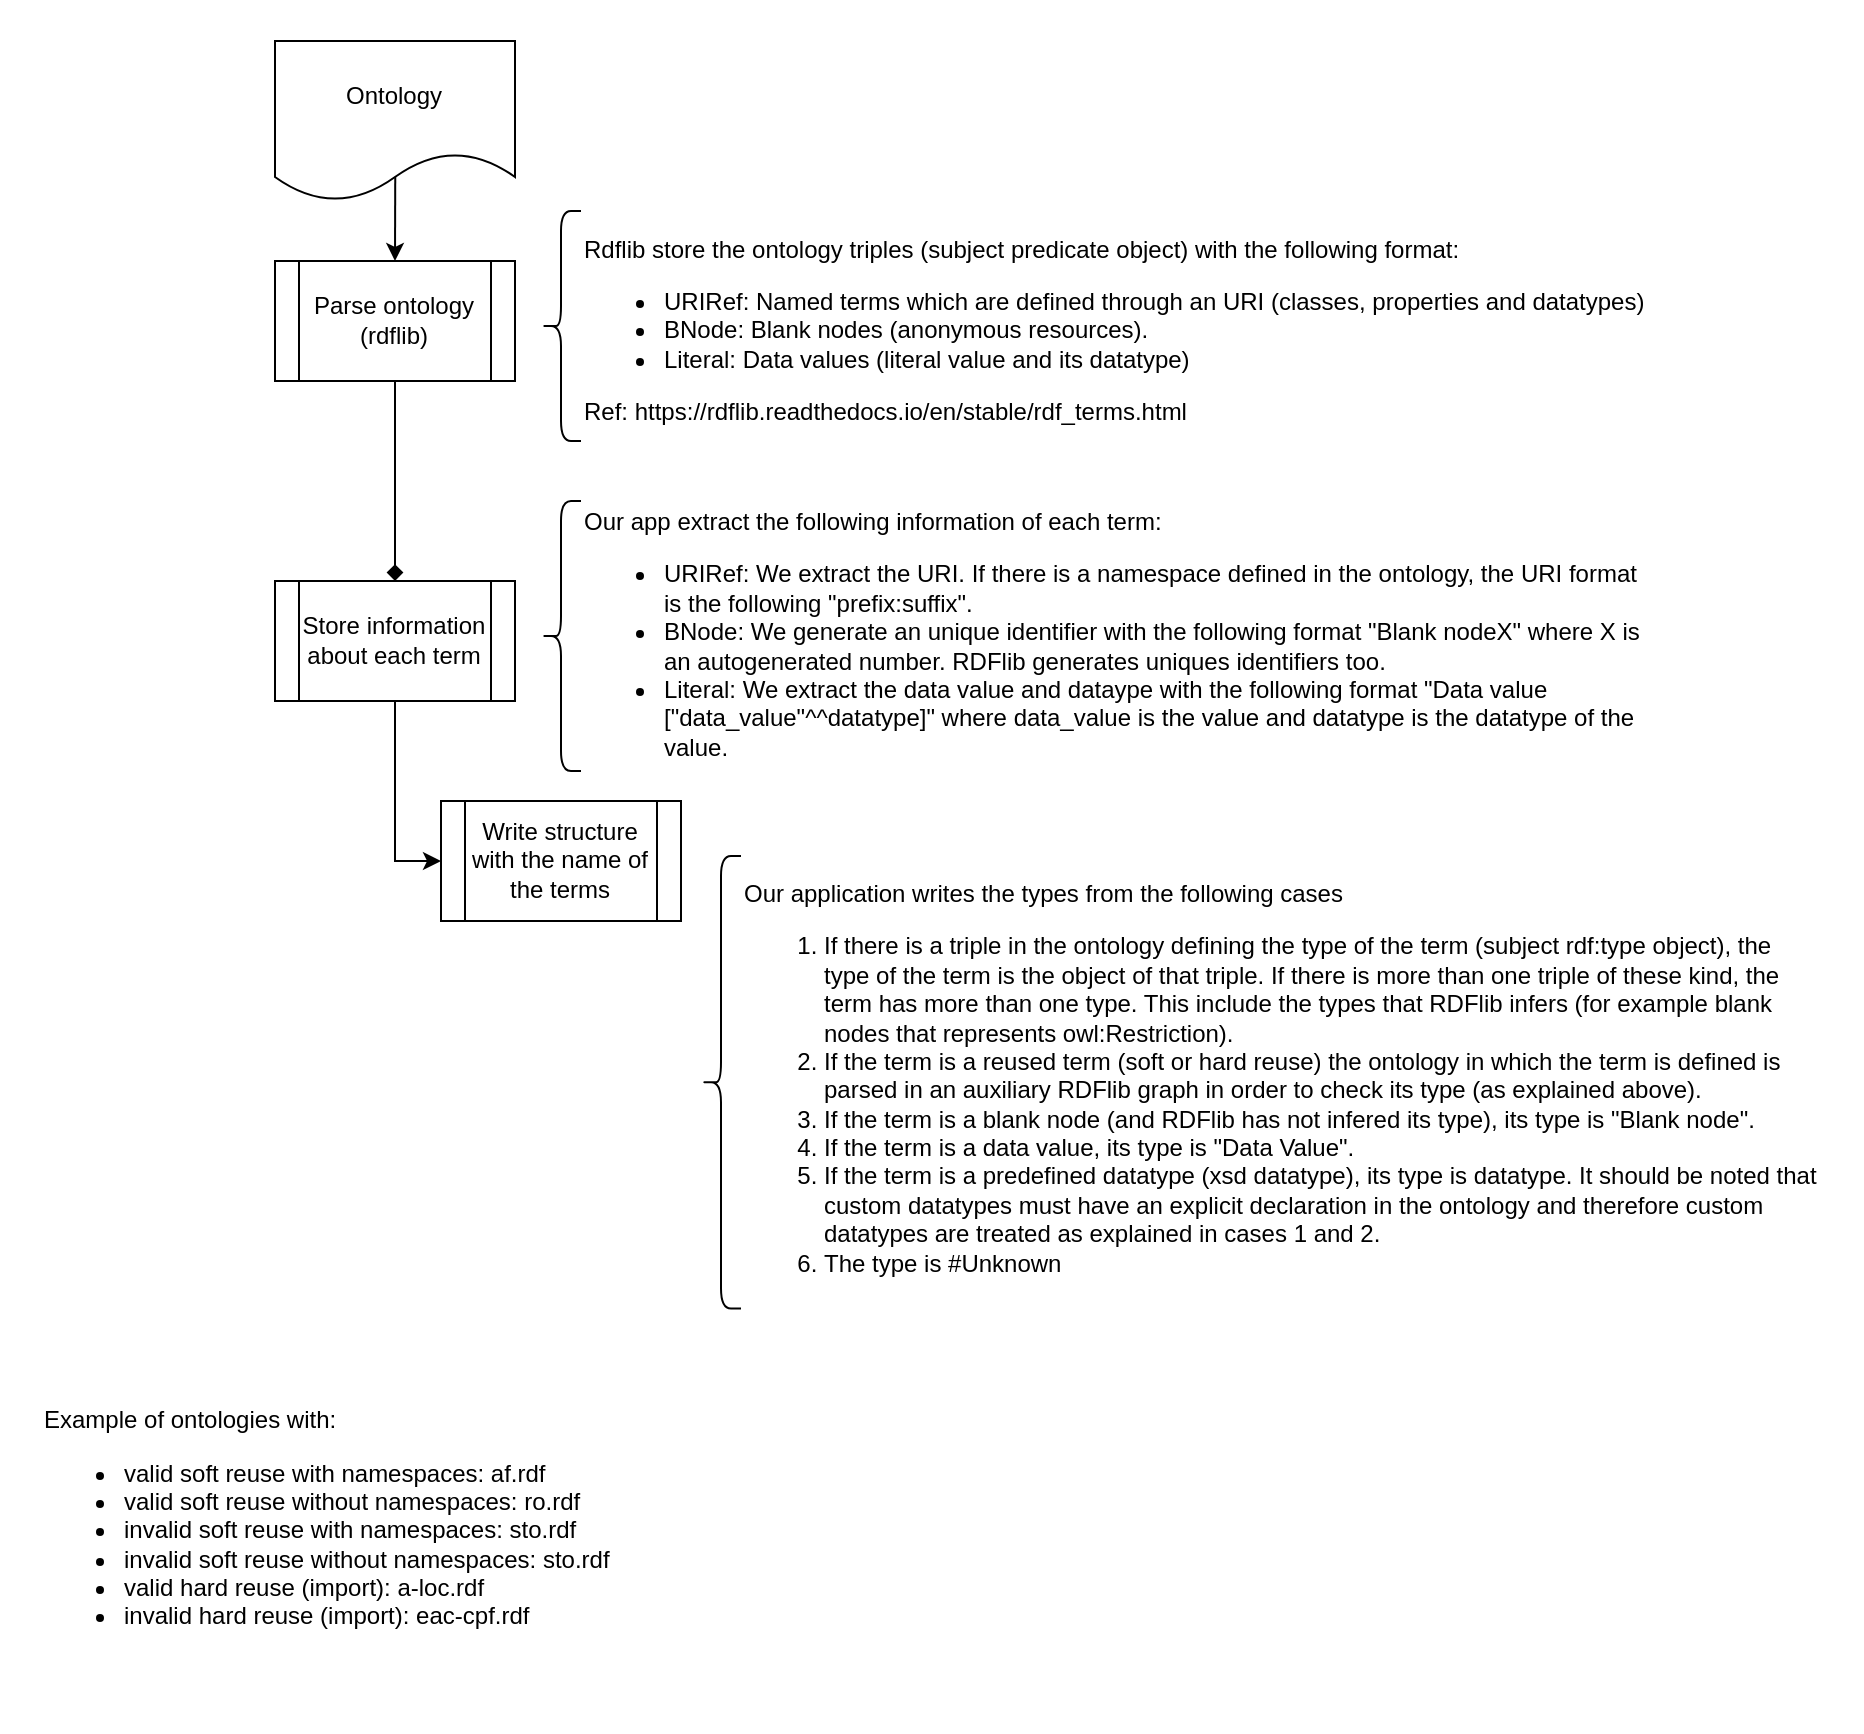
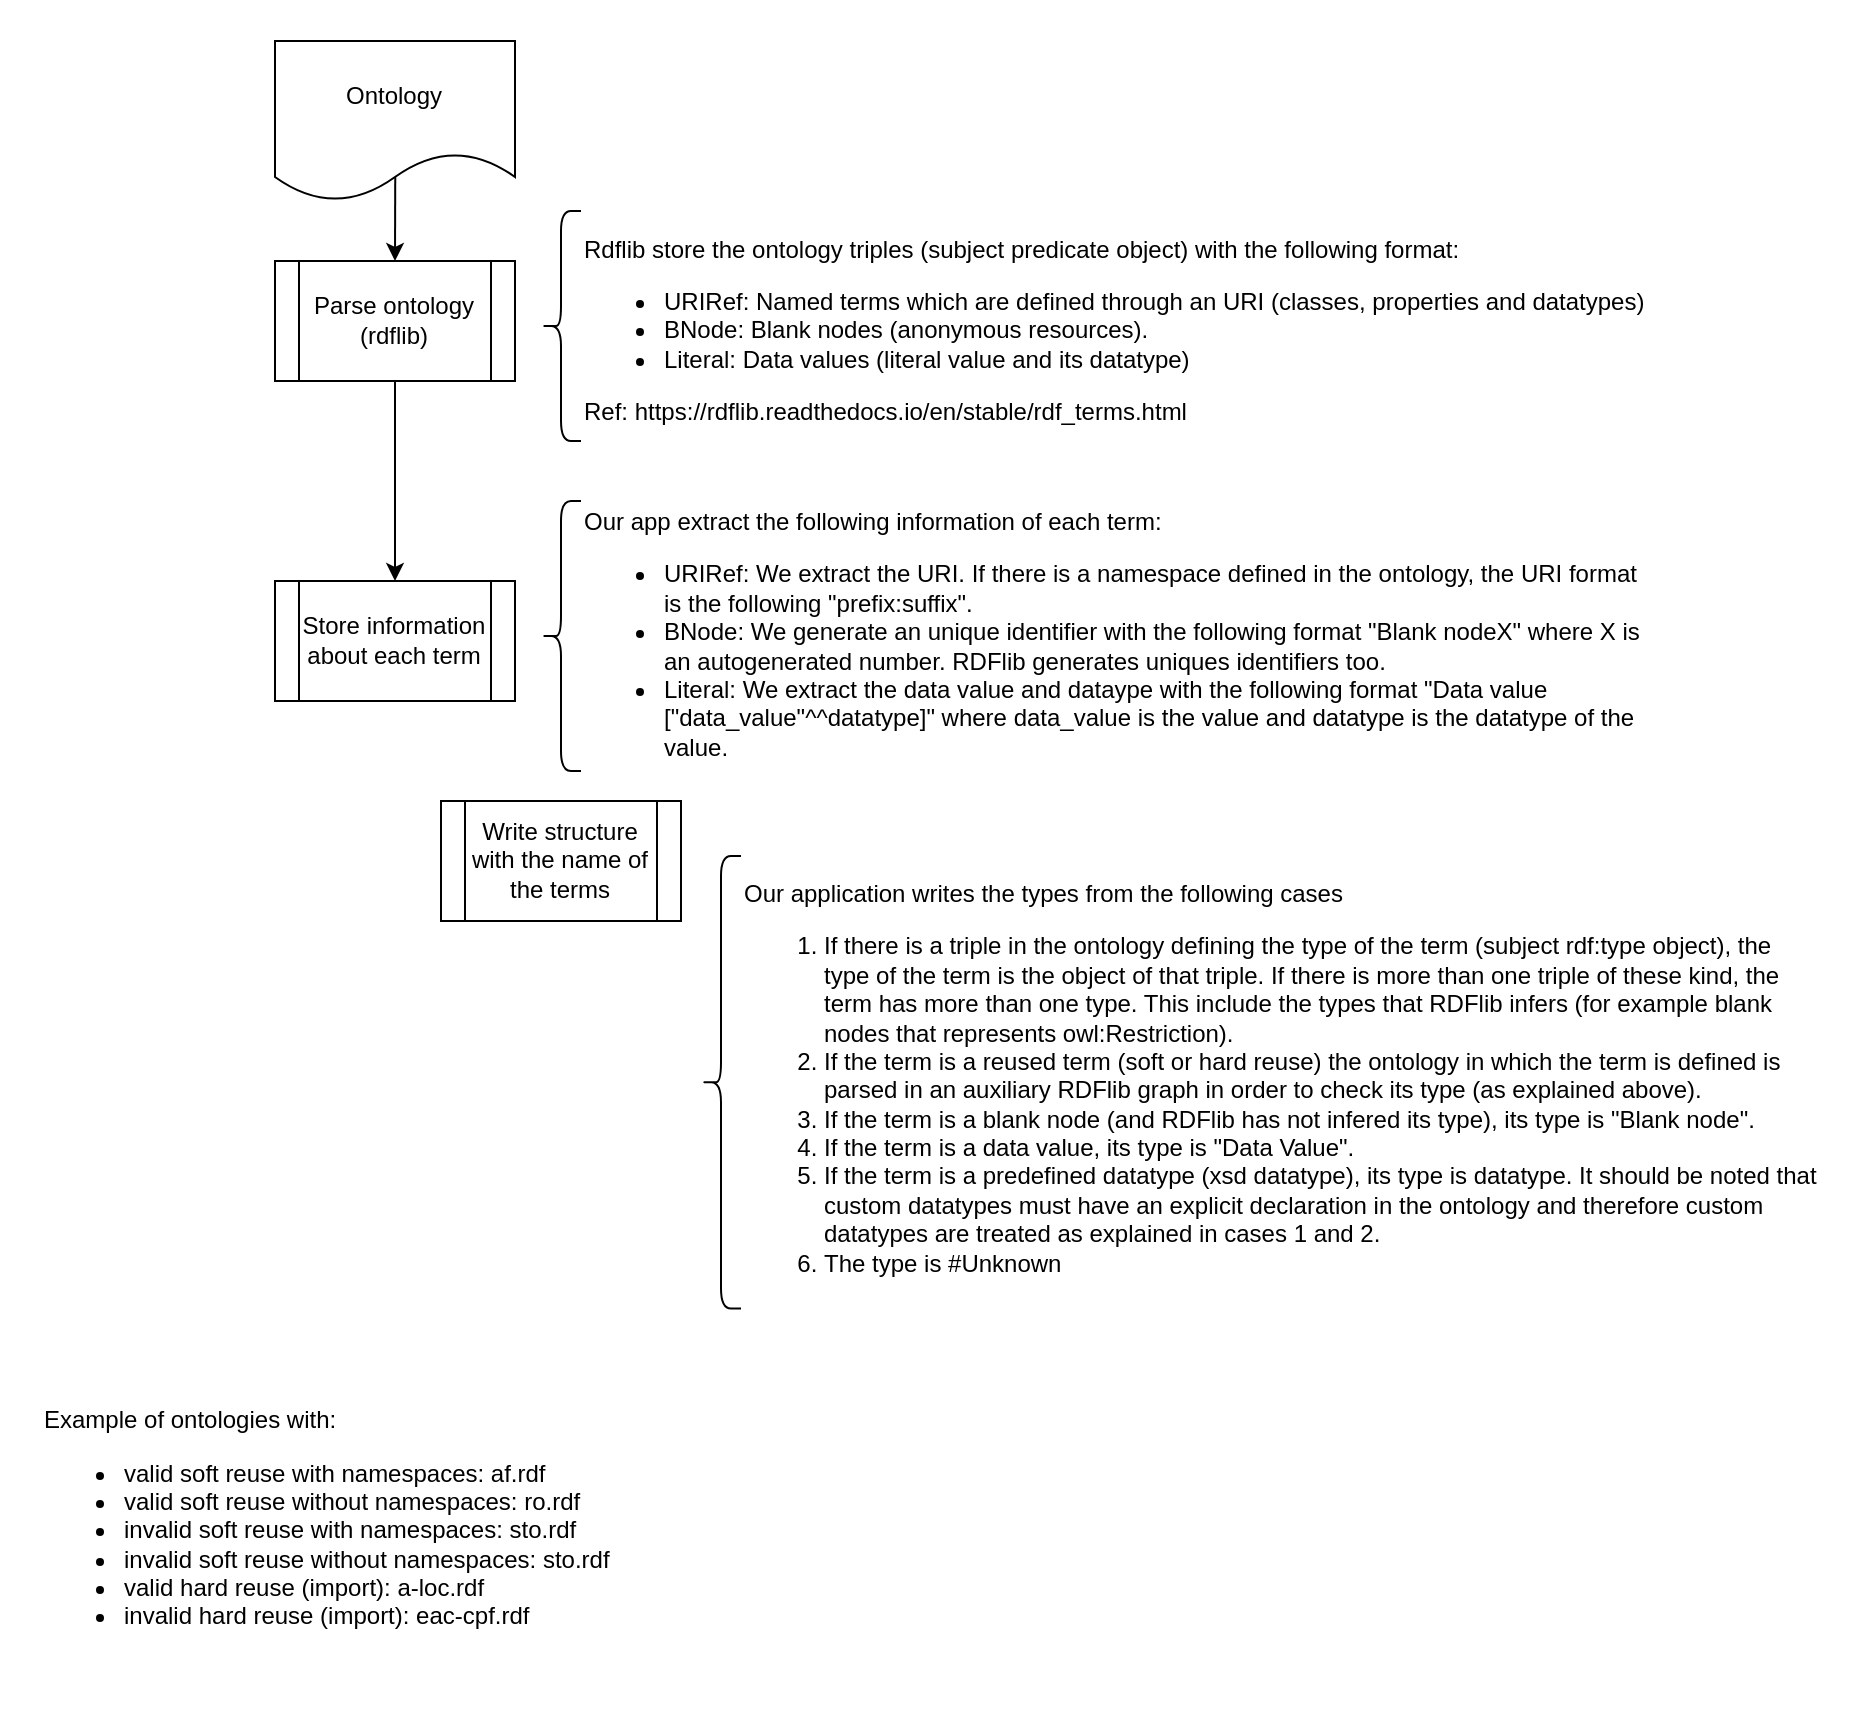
edge "Parse ontology (rdflib)" -> "Store information about each term": arrowhead diamond -> classic
edge "Store information about each term" -> "Write structure with the name of the terms": removed
